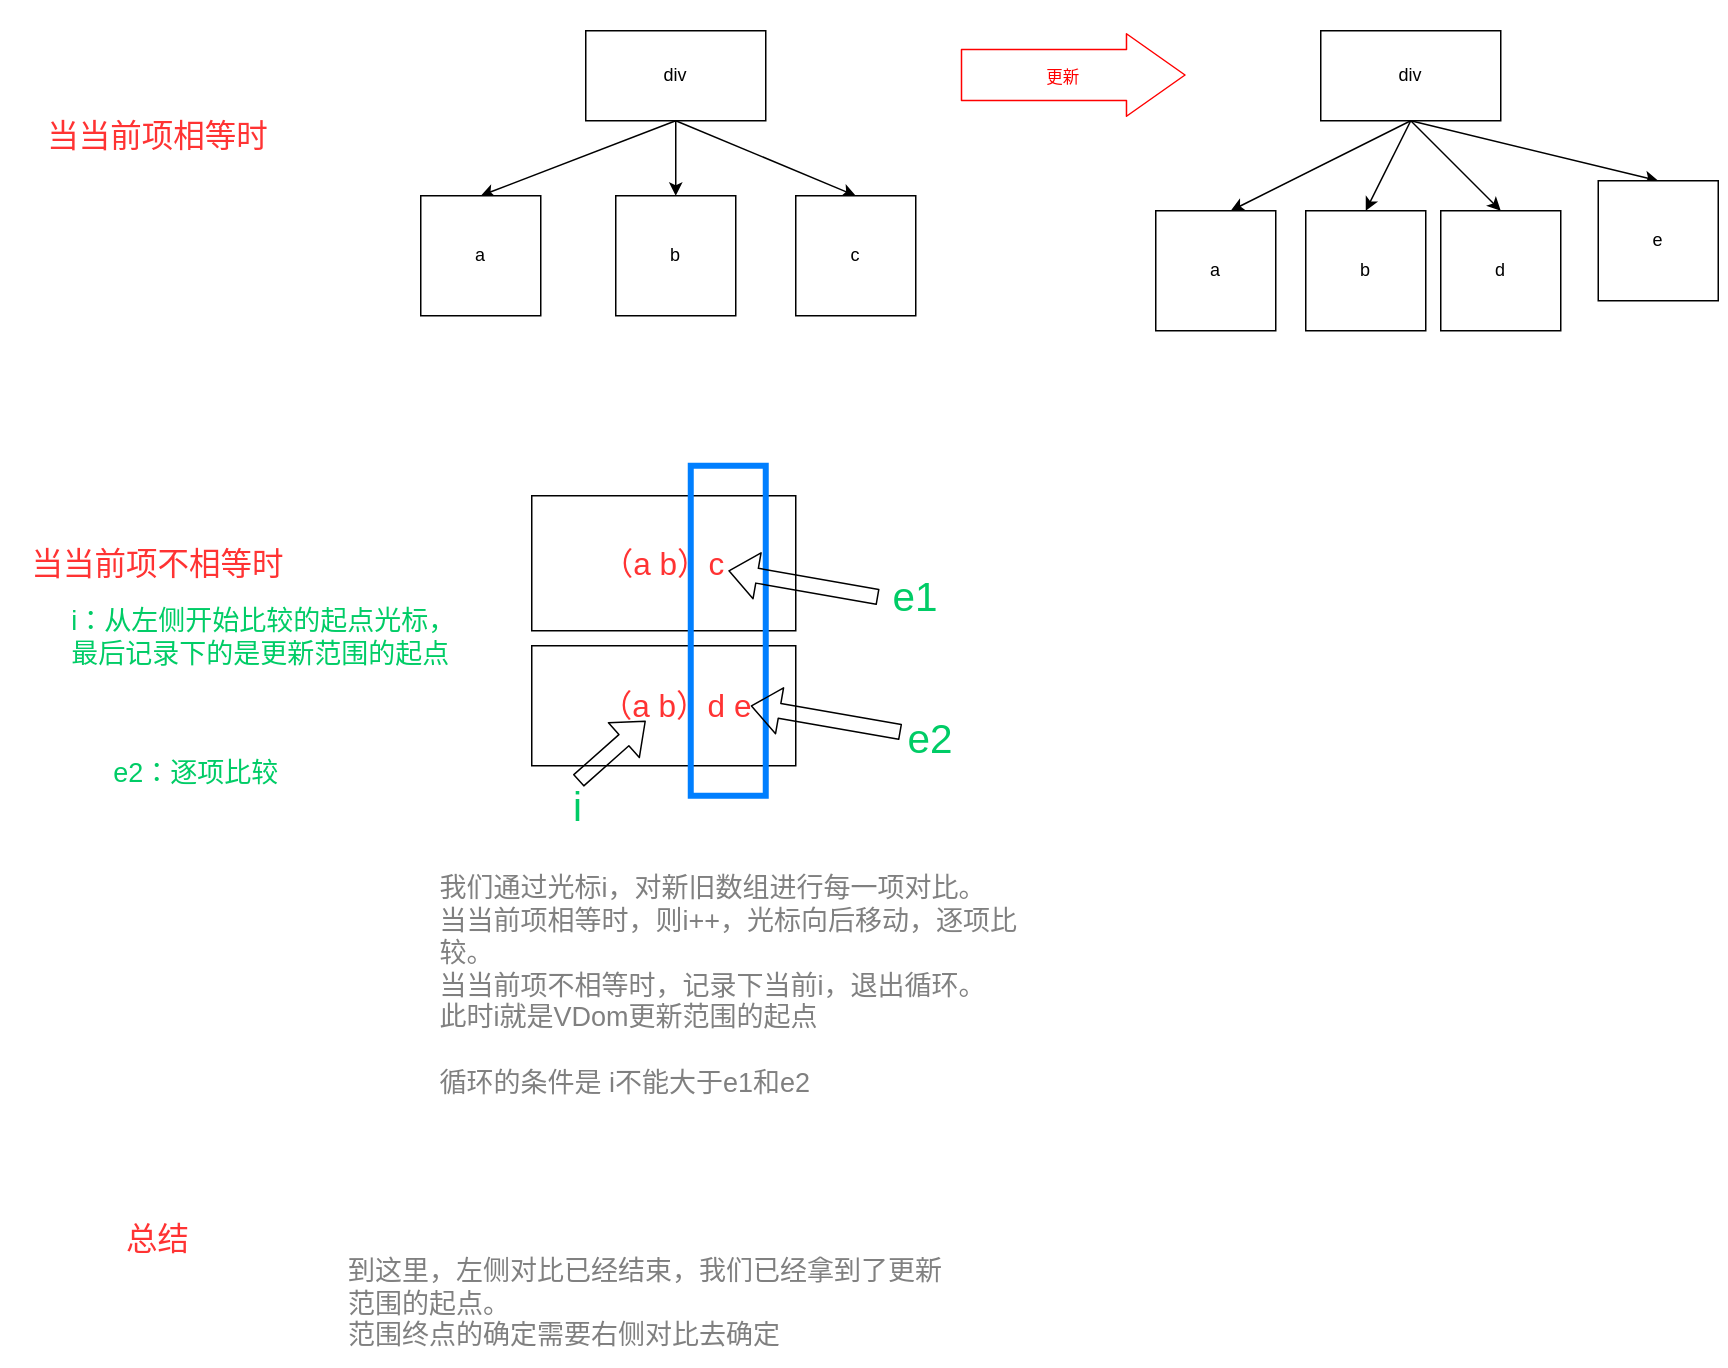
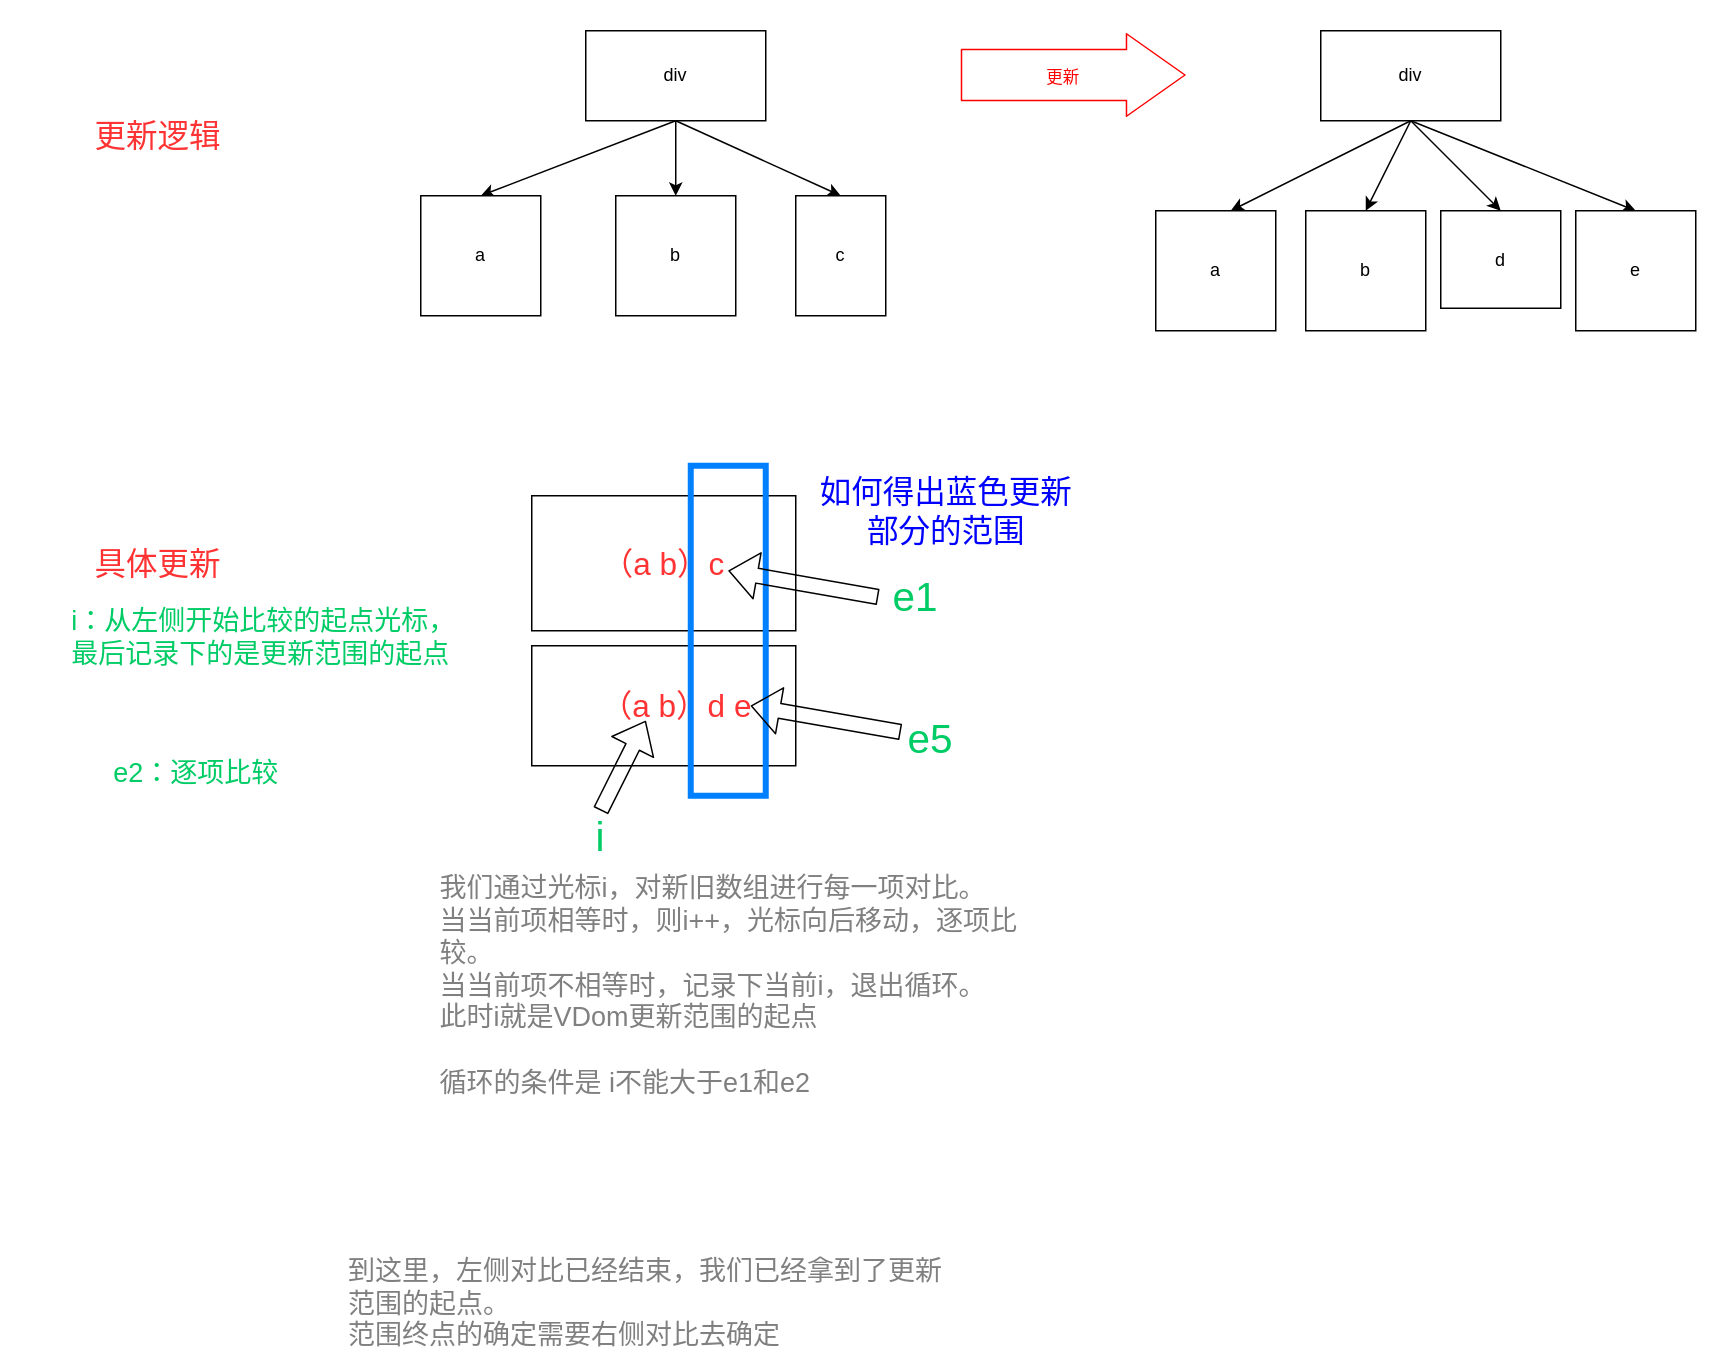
node "当当前项相等时": label "当当前项相等时" -> "更新逻辑"
node "e": moved (1658, 241) -> (1636, 271)
node "c": size 120x120 -> 90x120
node "d": size 120x120 -> 120x98
node "如何得出蓝色更新 部分的范围": added
node "当当前项不相等时": label "当当前项不相等时" -> "具体更新"
node "e2": label "e2" -> "e5"
node "i": moved (578, 807) -> (601, 837)
node "总结": removed
